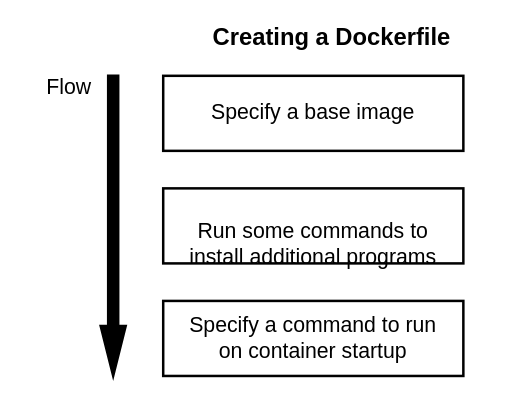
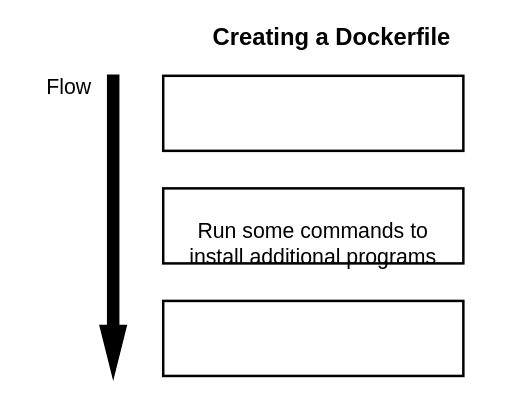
node "Specify a base image": removed
node "Specify a command to run on container startup": removed
